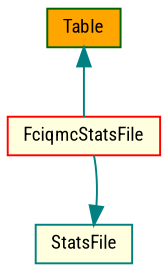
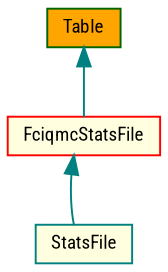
edge "FciqmcStatsFile" -> "StatsFile": reversed
